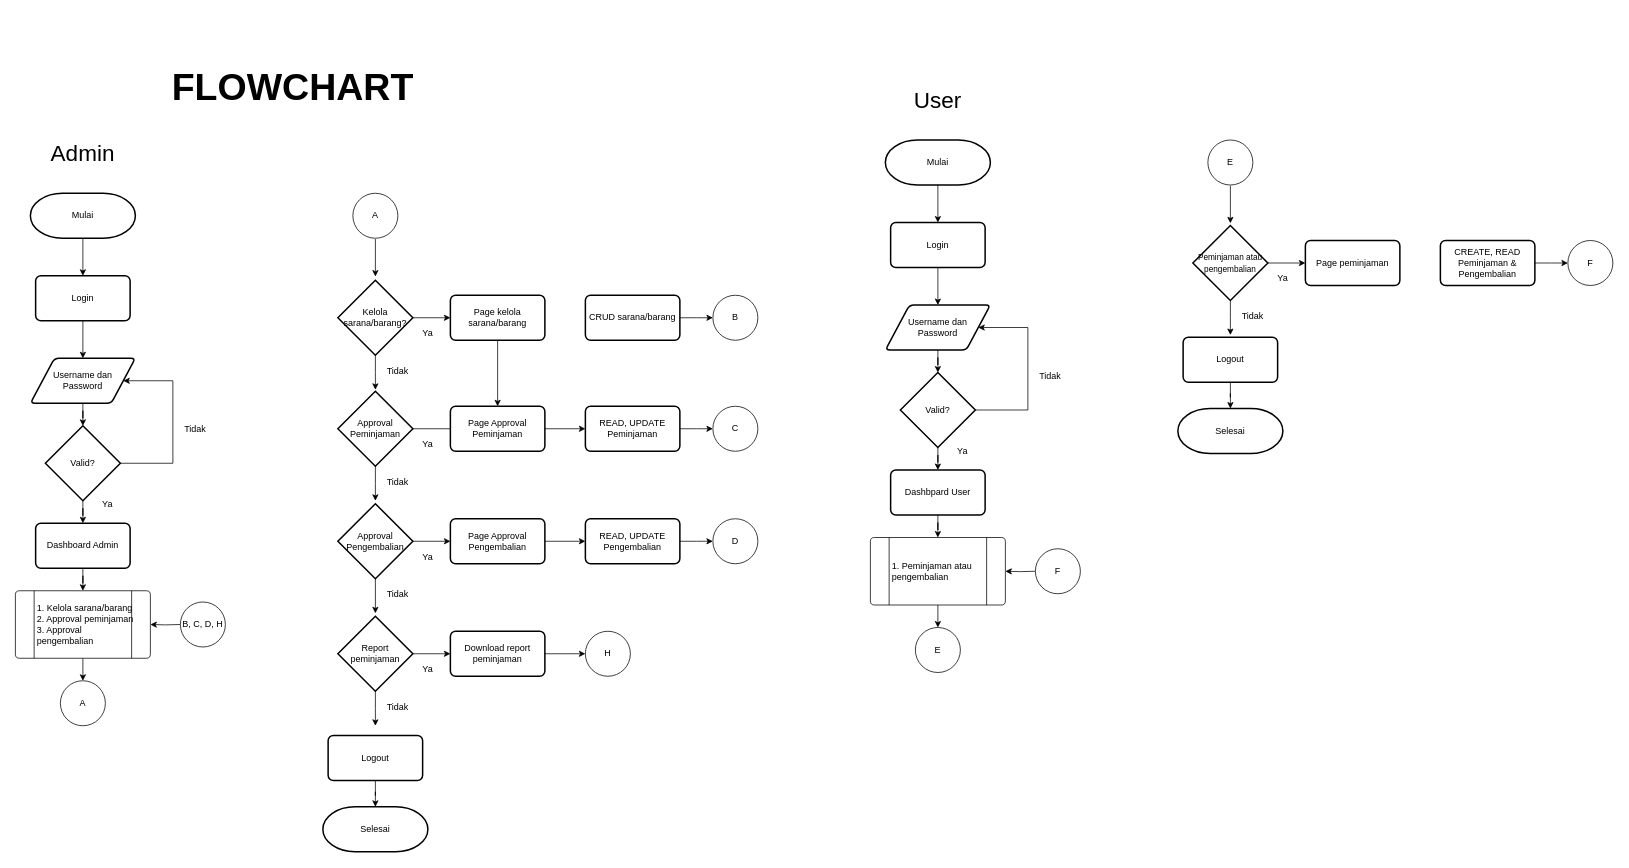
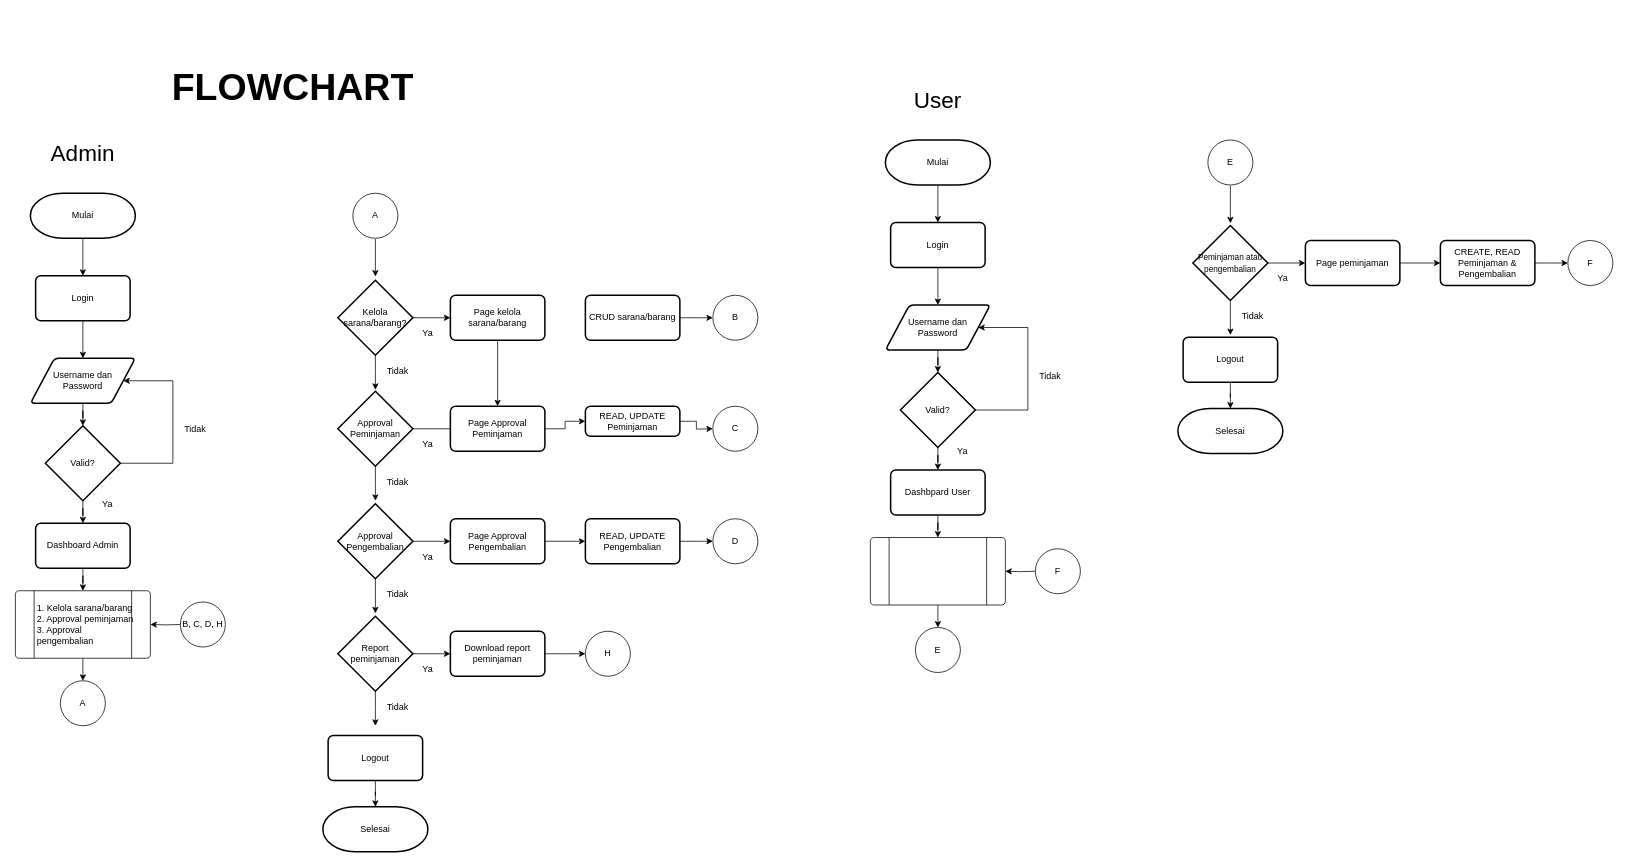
edge "Page peminjaman" -> "CREATE, READ Peminjaman & Pengembalian": added
node "READ, UPDATE Peminjaman": size 95x45 -> 95x30
node "1. Peminjaman atau pengembalian": removed
